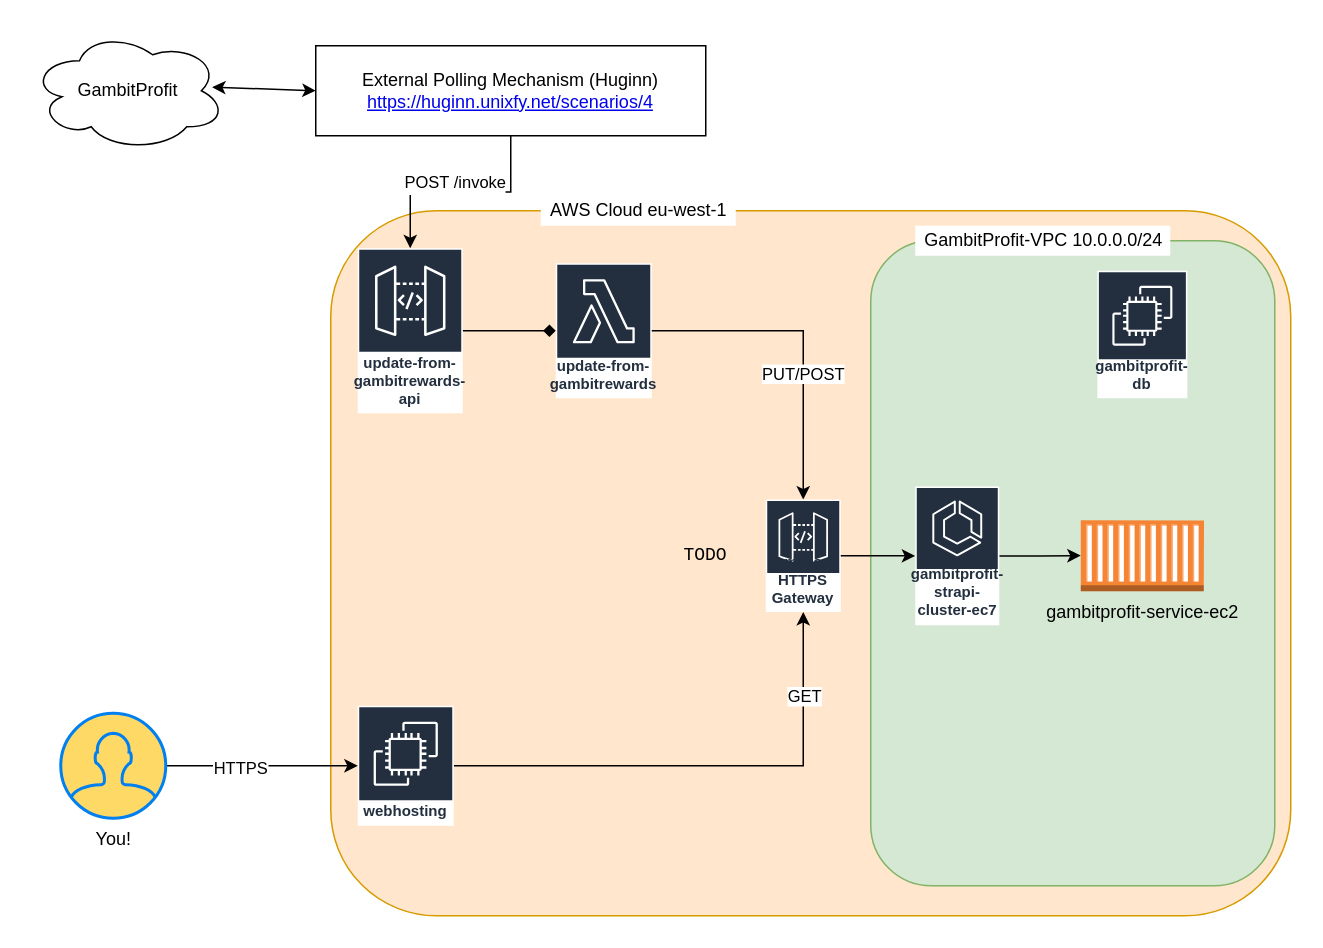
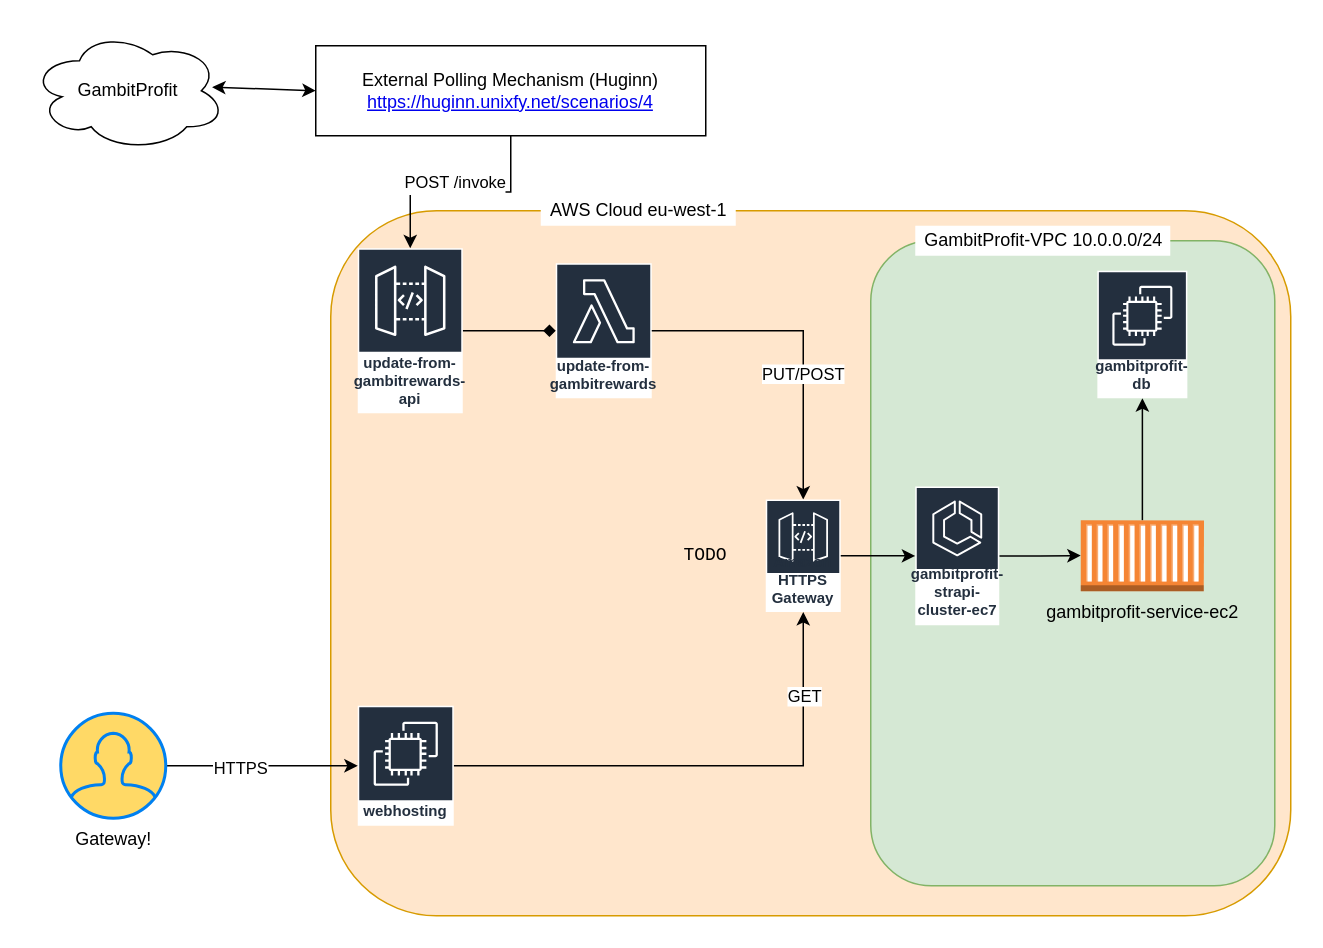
edge "gambitprofit-service-ec2" -> "gambitprofit-db": added
node "You!": label "You!" -> "Gateway!"
